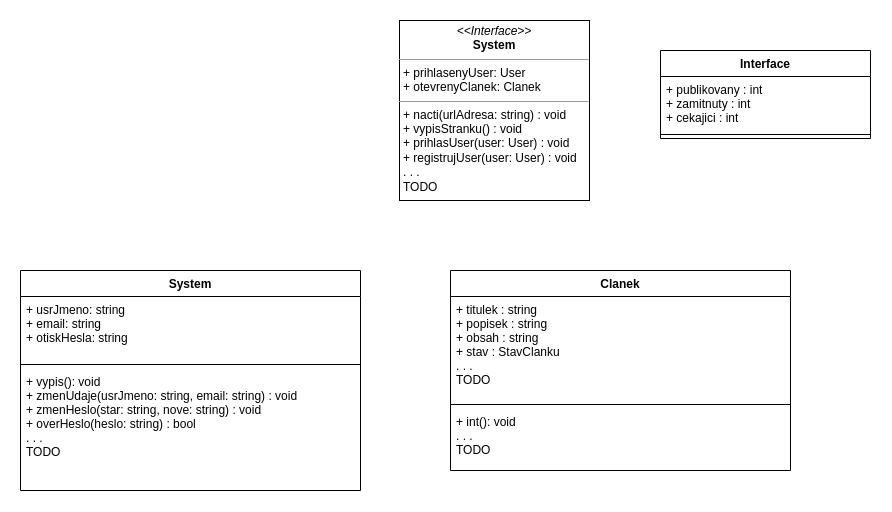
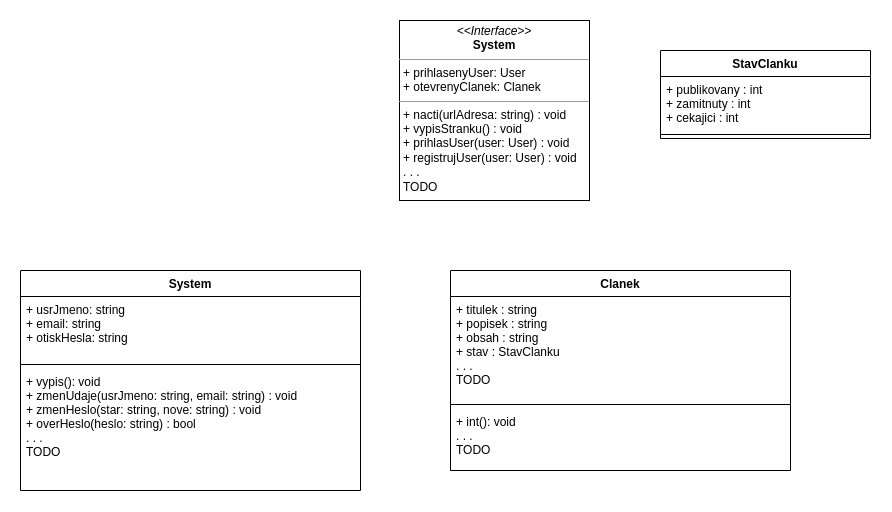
node "Interface": label "Interface" -> "StavClanku"
